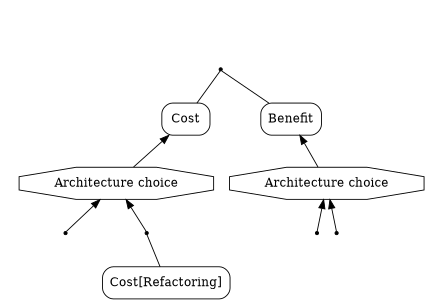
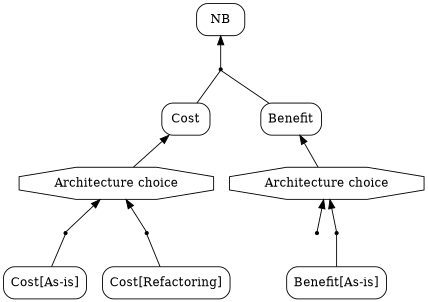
node "NB": added
node "Cost[As-is]": added
node "Benefit[As-is]": added
